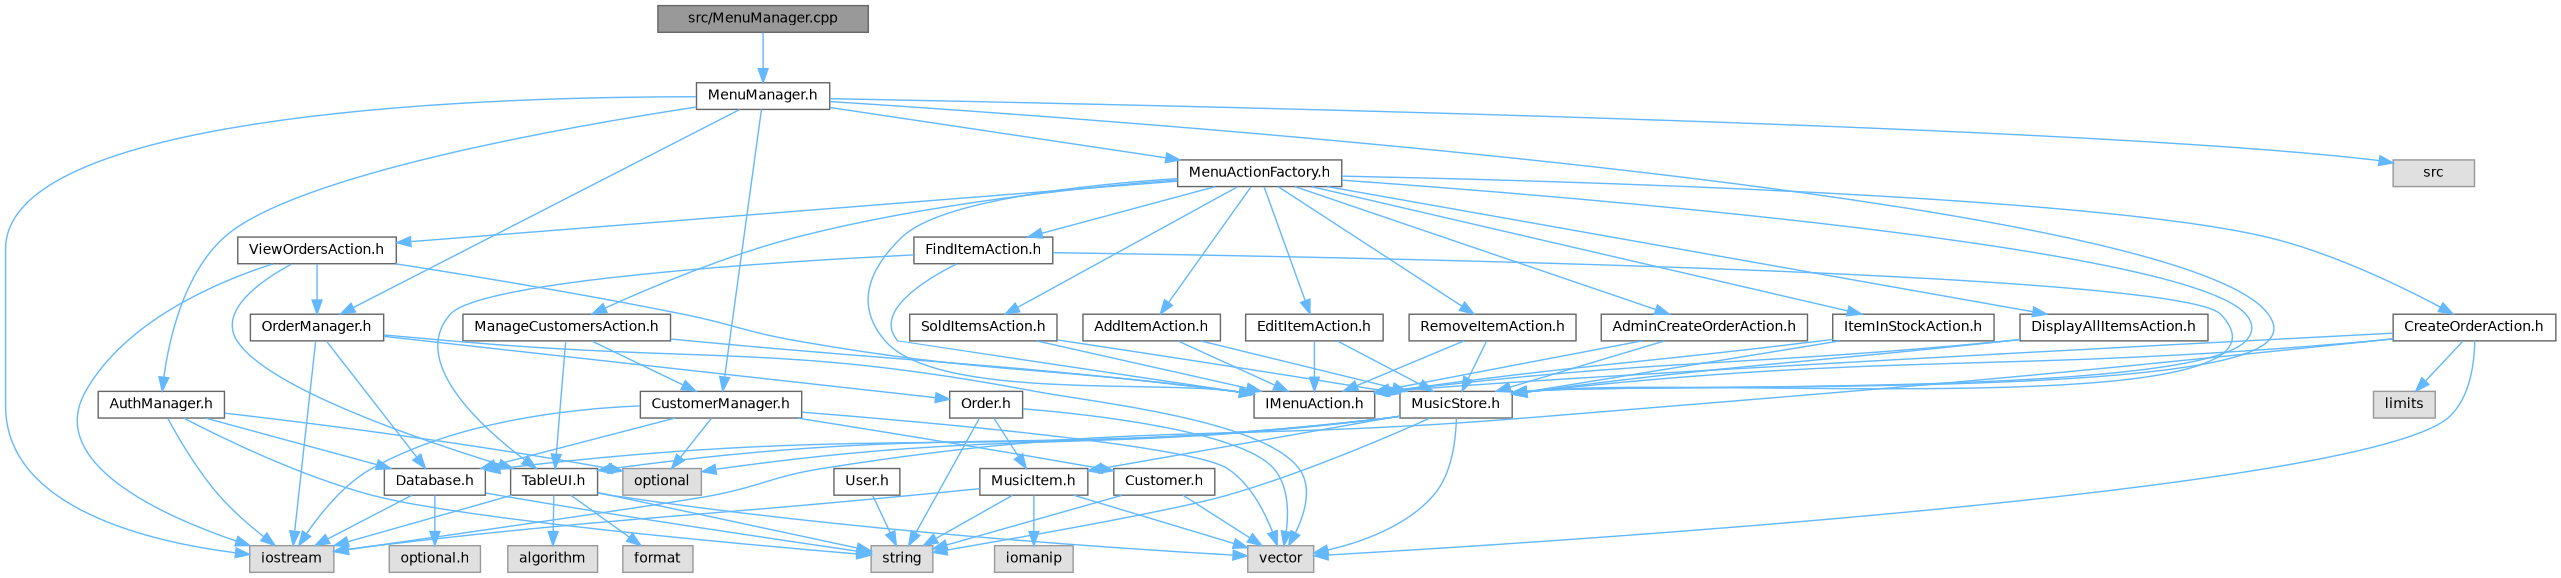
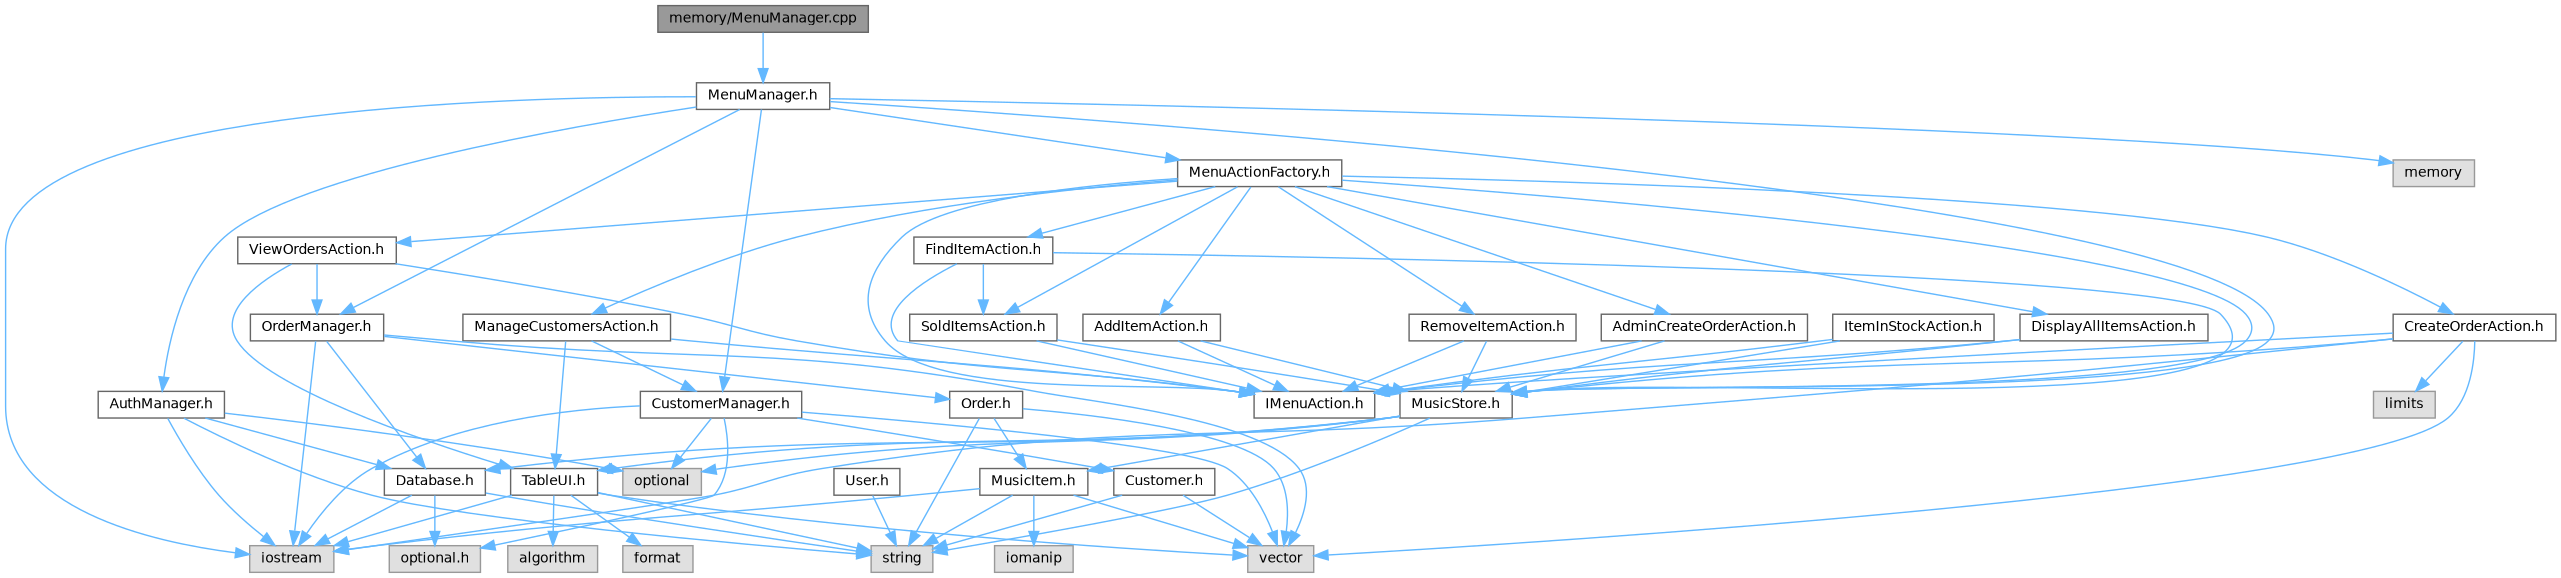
node "src/MenuManager.cpp": label "src/MenuManager.cpp" -> "memory/MenuManager.cpp"
node "src": label "src" -> "memory"
edge "MenuActionFactory.h" -> "ItemInStockAction.h": removed
edge "FindItemAction.h" -> "TableUI.h": now "FindItemAction.h" -> "SoldItemsAction.h"
node "EditItemAction.h": removed
edge "ViewOrdersAction.h" -> "iostream": removed
edge "CustomerManager.h" -> "Database.h": now "CustomerManager.h" -> "optional.h"
edge "MusicStore.h" -> "vector": removed
